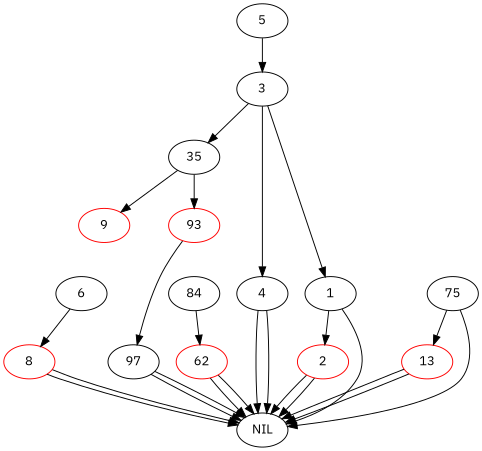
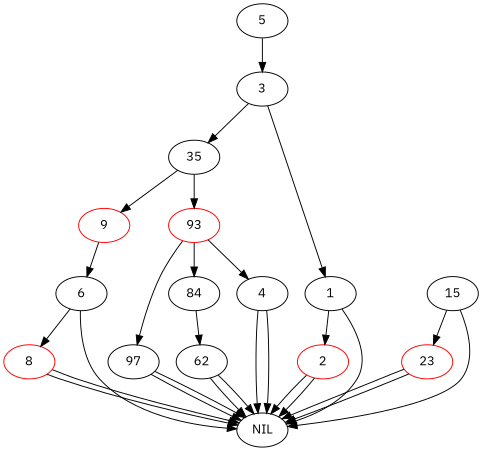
edge "3" -> "4": now "93" -> "4"
edge "9" -> "6": added
edge "93" -> "84": added
node "75": label "75" -> "15"
node "62": color red -> black
node "13": label "13" -> "23"
edge "6" -> "NIL": added
